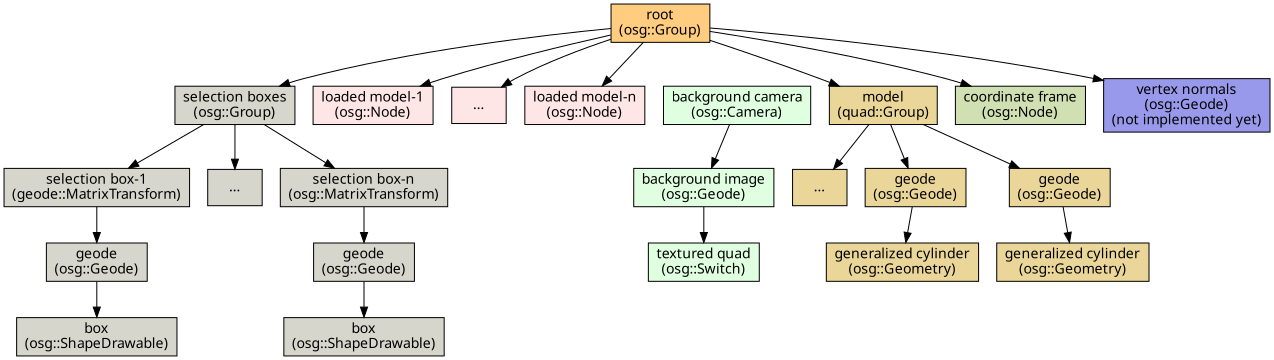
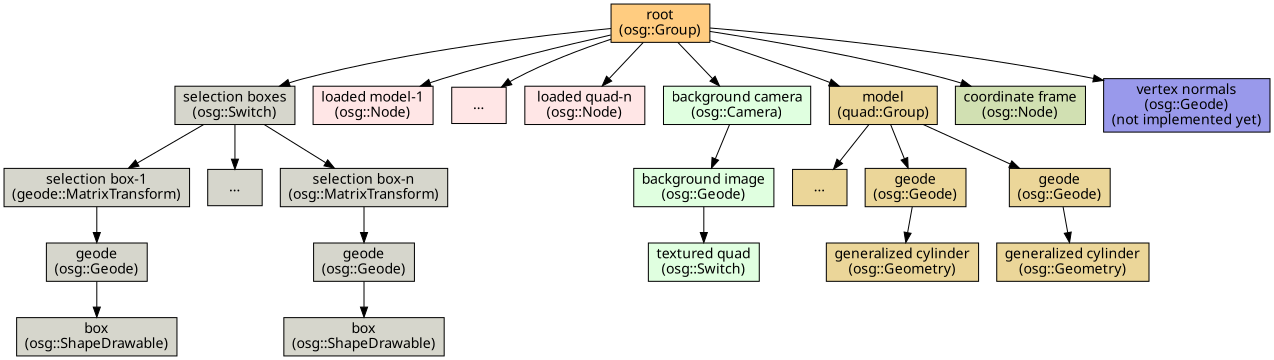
edge "root (osg::Group)" -> "background camera (osg::Camera)": added
node "selection boxes (osg::Group)": label "selection boxes (osg::Group)" -> "selection boxes (osg::Switch)"
node "loaded model-n (osg::Node)": label "loaded model-n (osg::Node)" -> "loaded quad-n (osg::Node)"
